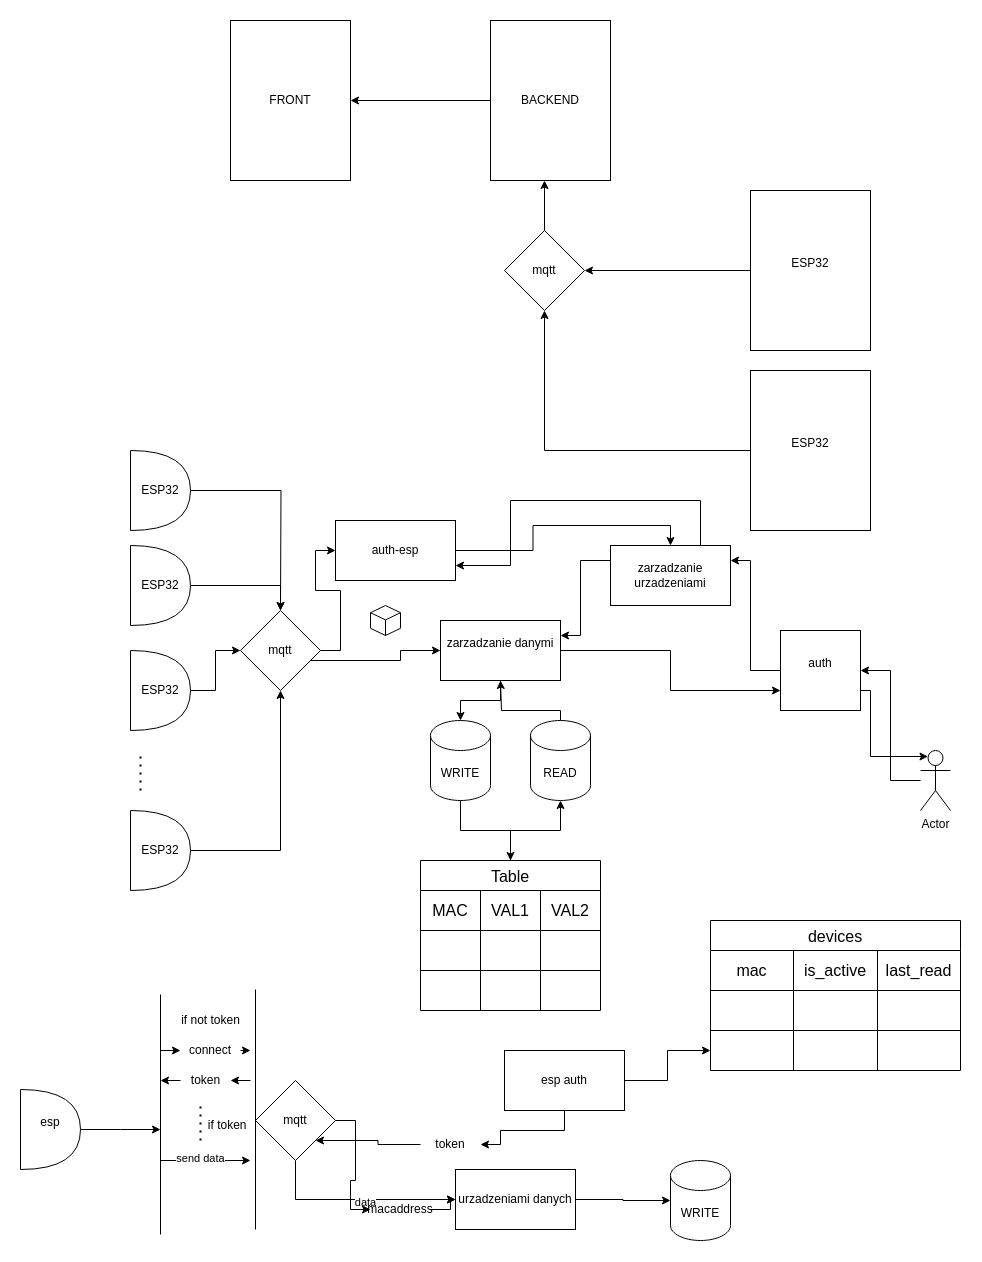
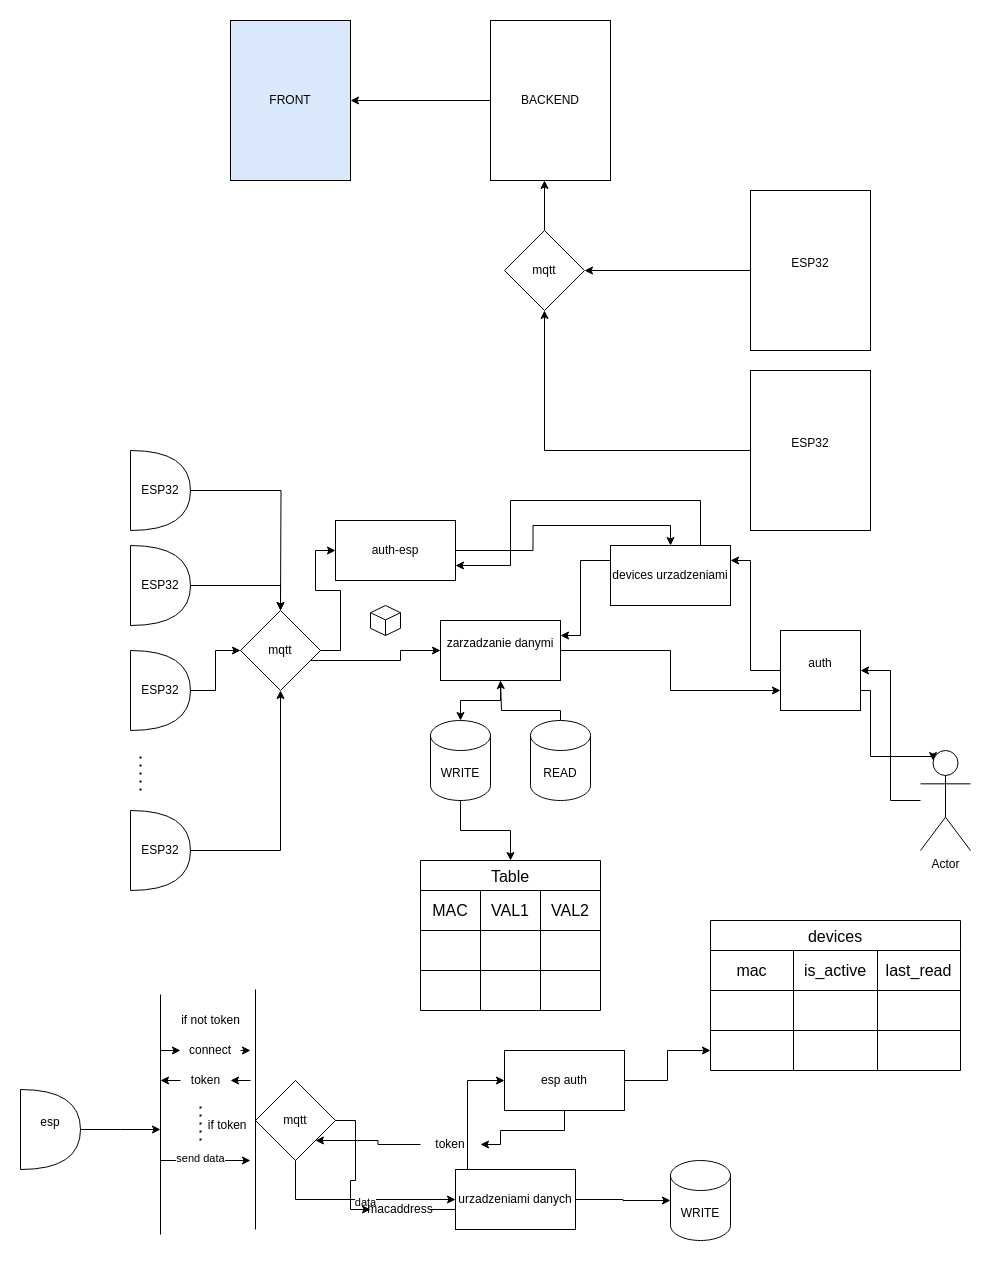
node "FRONT": fillcolor #ffffff -> #dae8fc
node "zarzadzanie urzadzeniami": label "zarzadzanie urzadzeniami" -> "devices urzadzeniami"
node "Actor": size 30x60 -> 50x100
edge "Table" -> "READ": removed
edge "macaddress" -> "urzadzeniami danych": now "macaddress" -> "esp auth"
